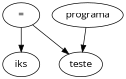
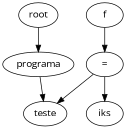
node "root": added
node "f": added
